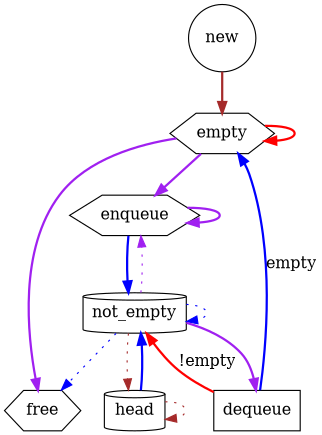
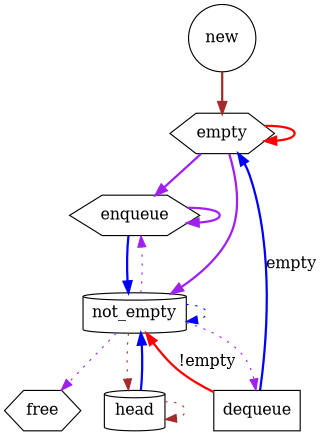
edge "empty" -> "free": now "empty" -> "not_empty"
edge "not_empty" -> "dequeue": style bold -> dotted
edge "not_empty" -> "free": color blue -> purple
